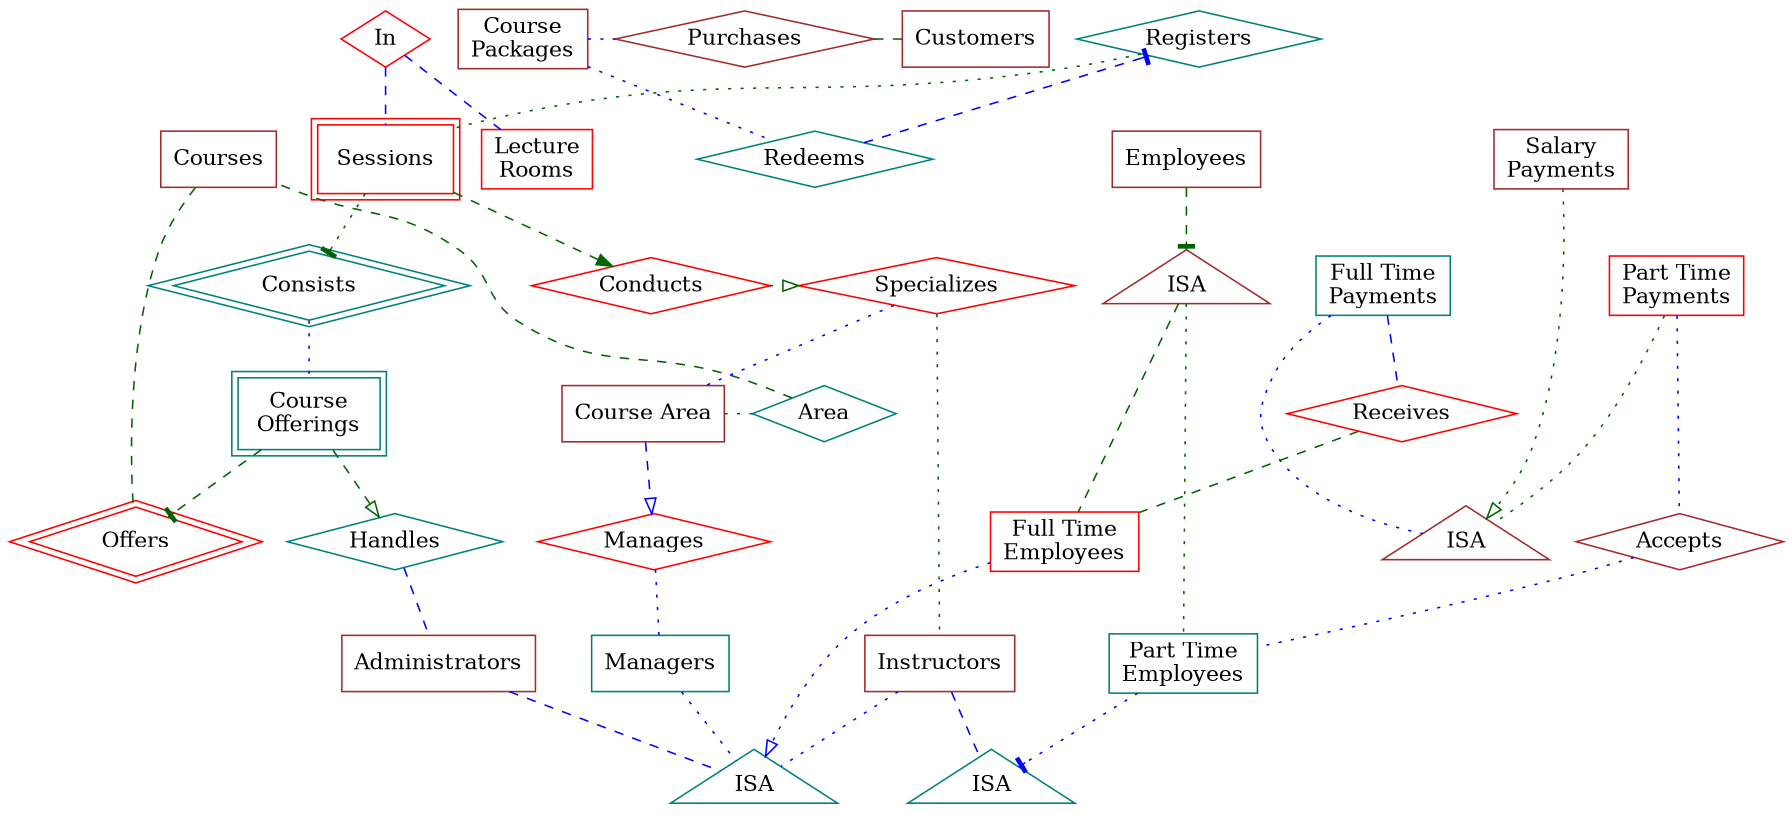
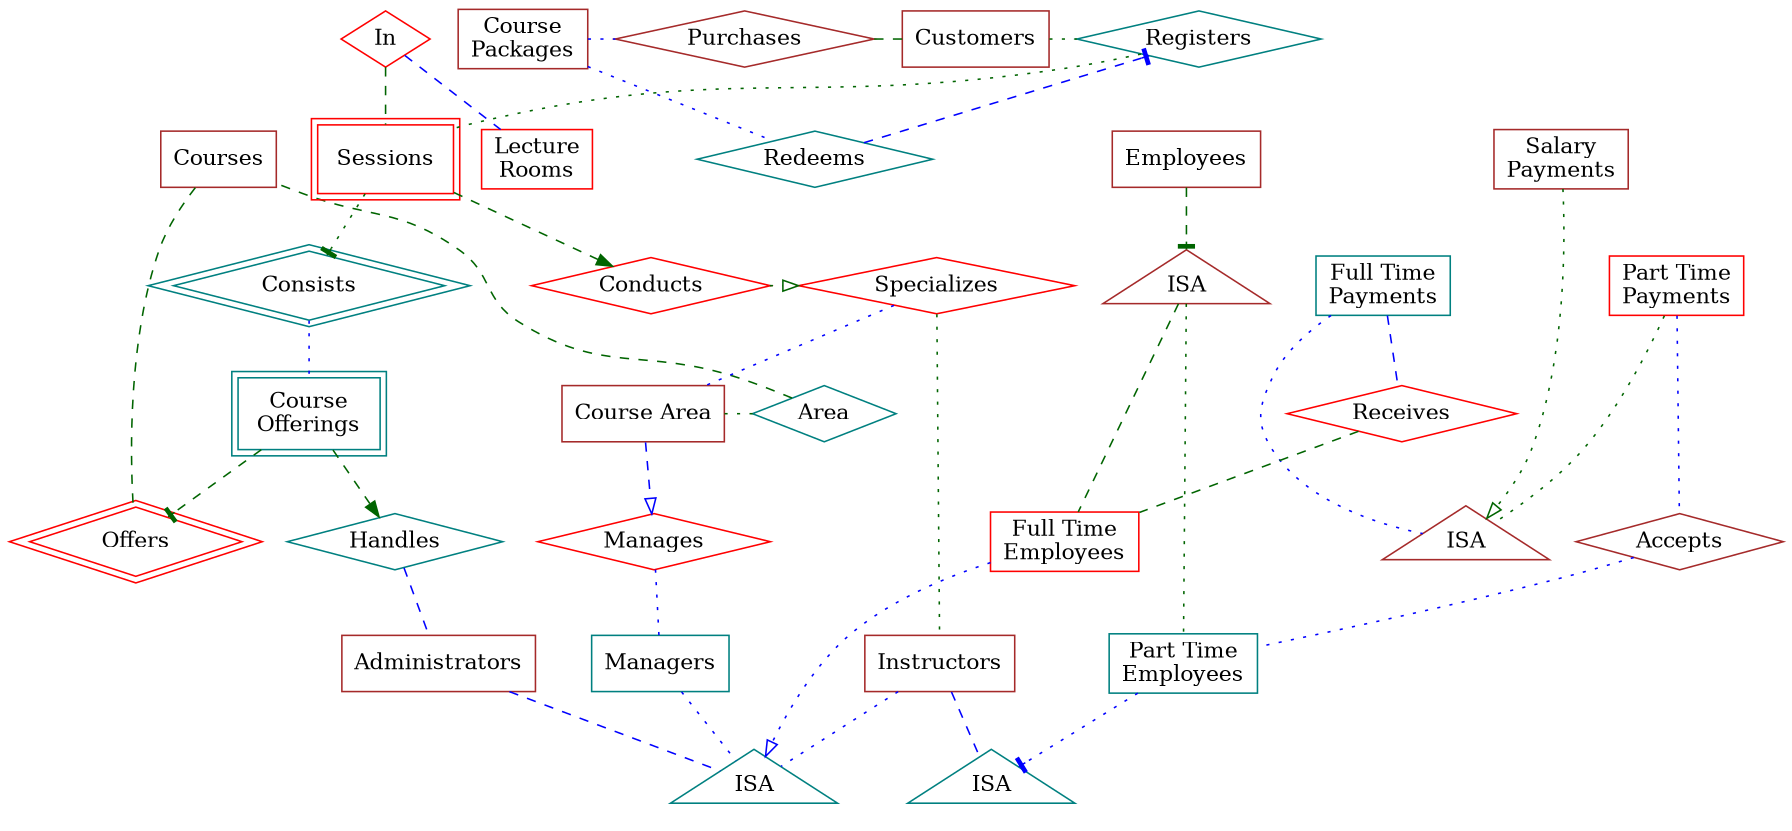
edge "Customers" -- "Registers": added
edge "In" -- "Sessions": color blue -> darkgreen
edge "Course Offerings" -> "Handles": arrowhead onormal -> normal
